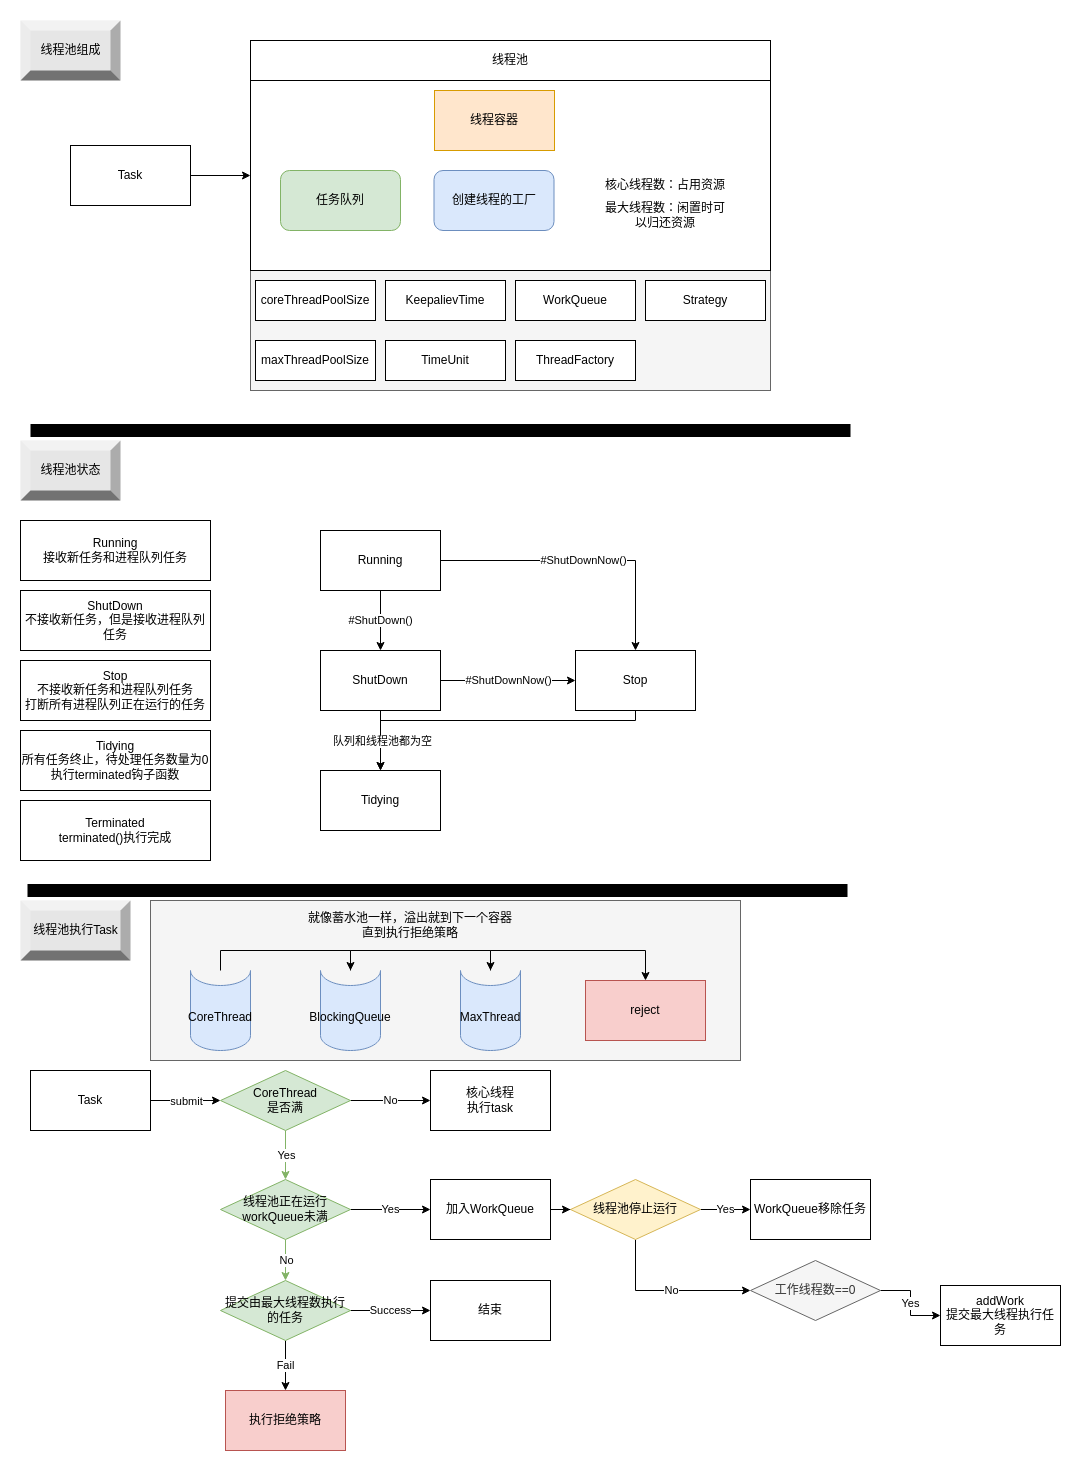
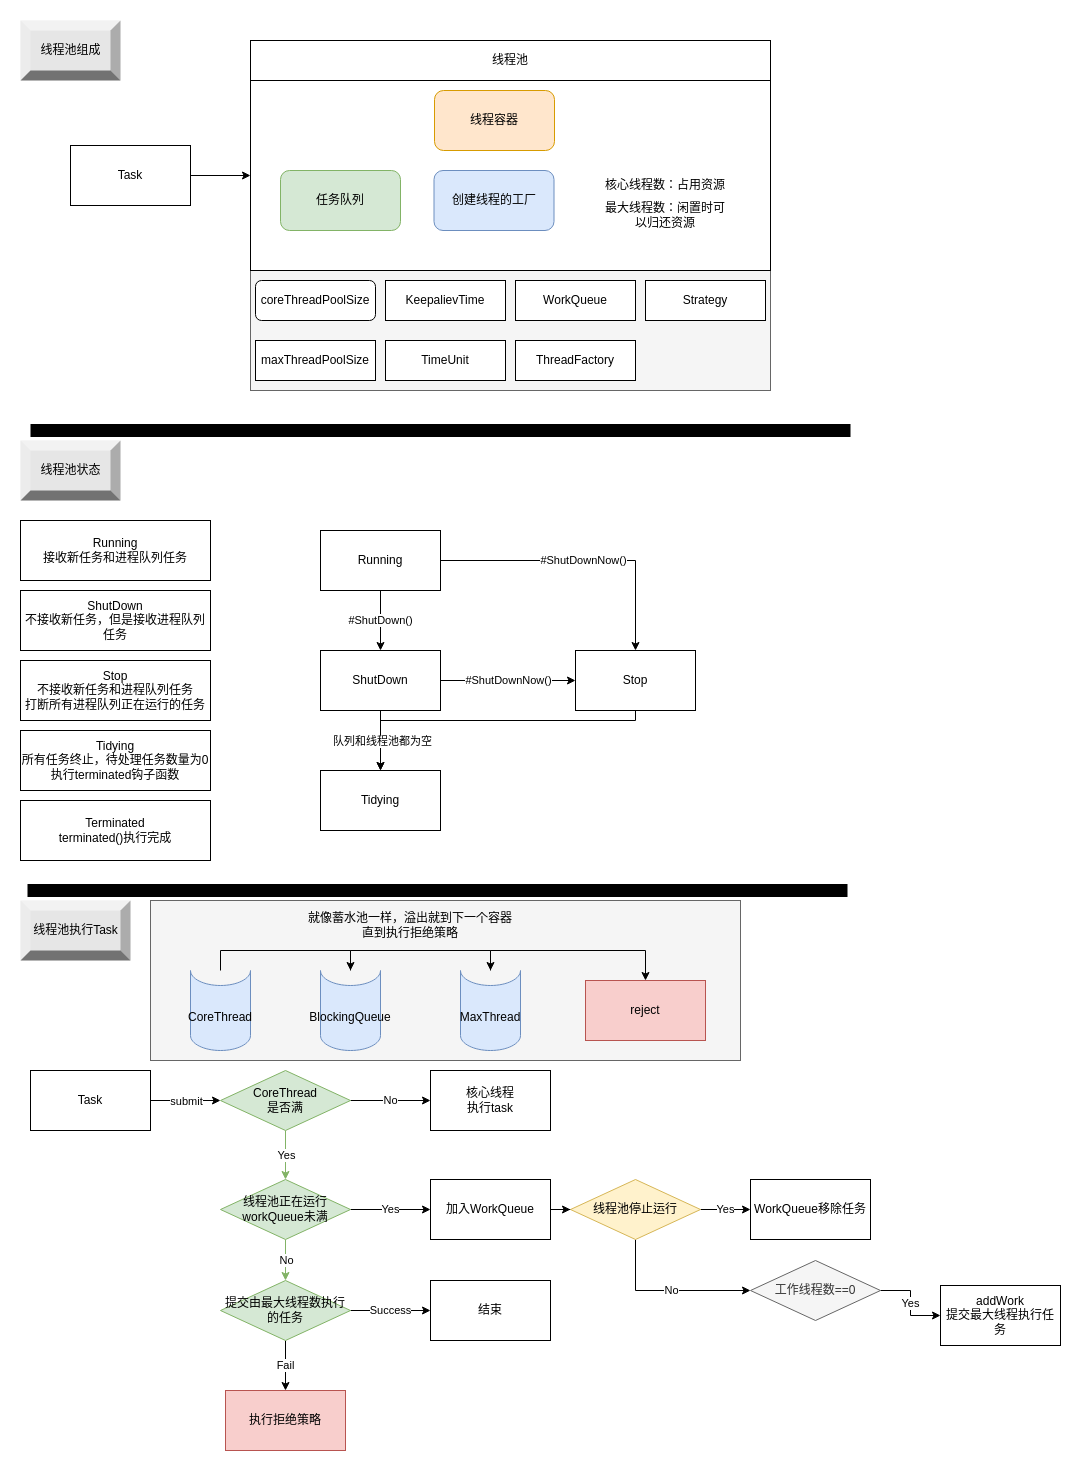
node "线程容器": shape rectangle -> rounded rectangle
node "coreThreadPoolSize": shape rectangle -> rounded rectangle
